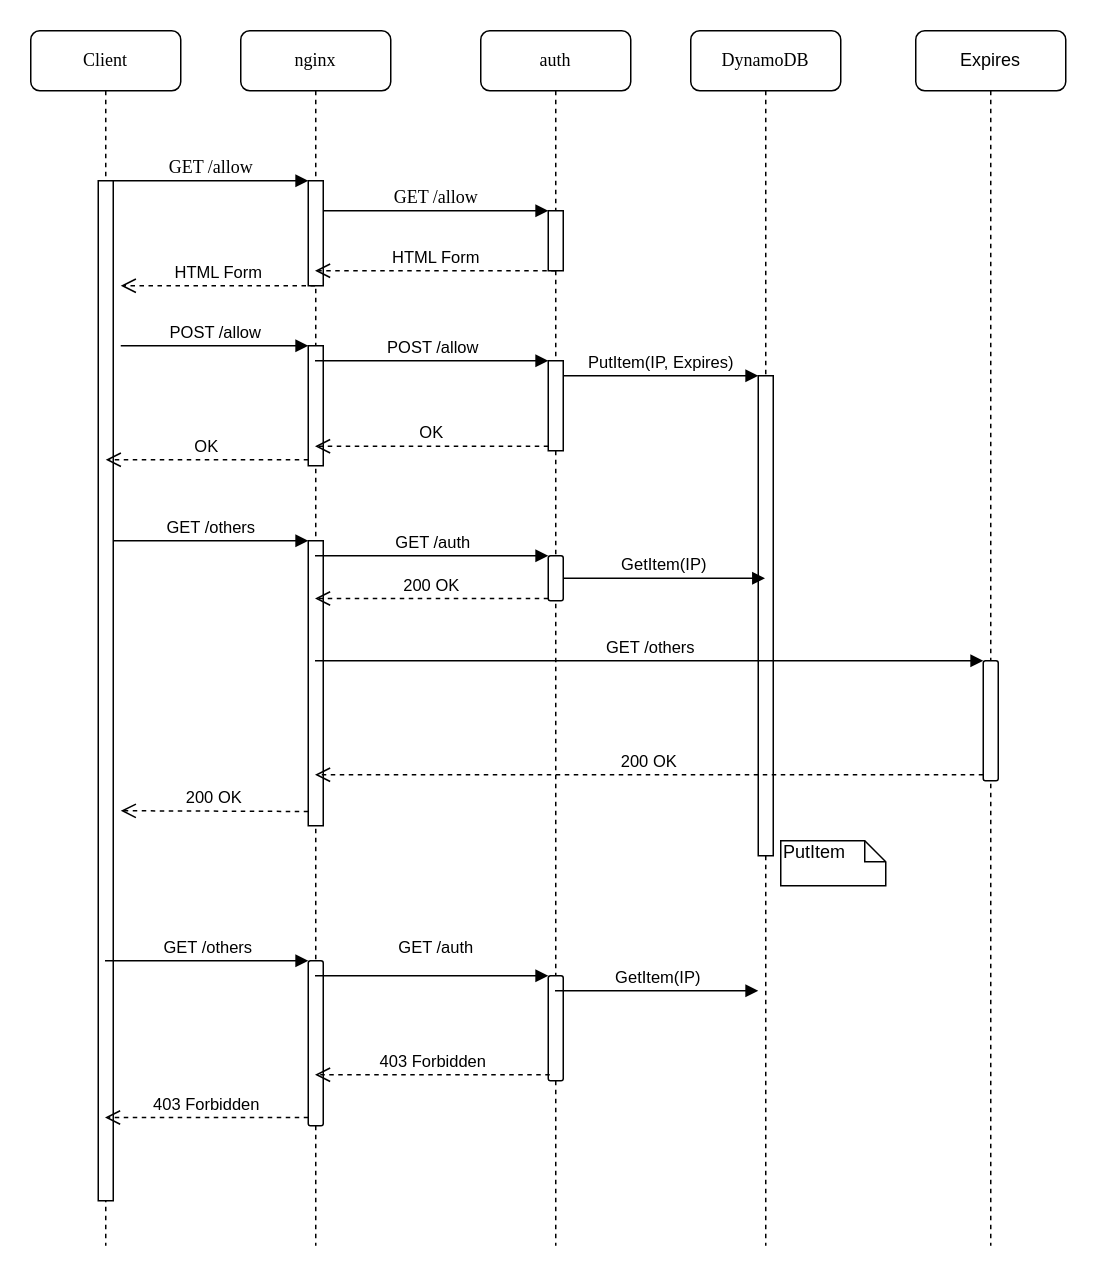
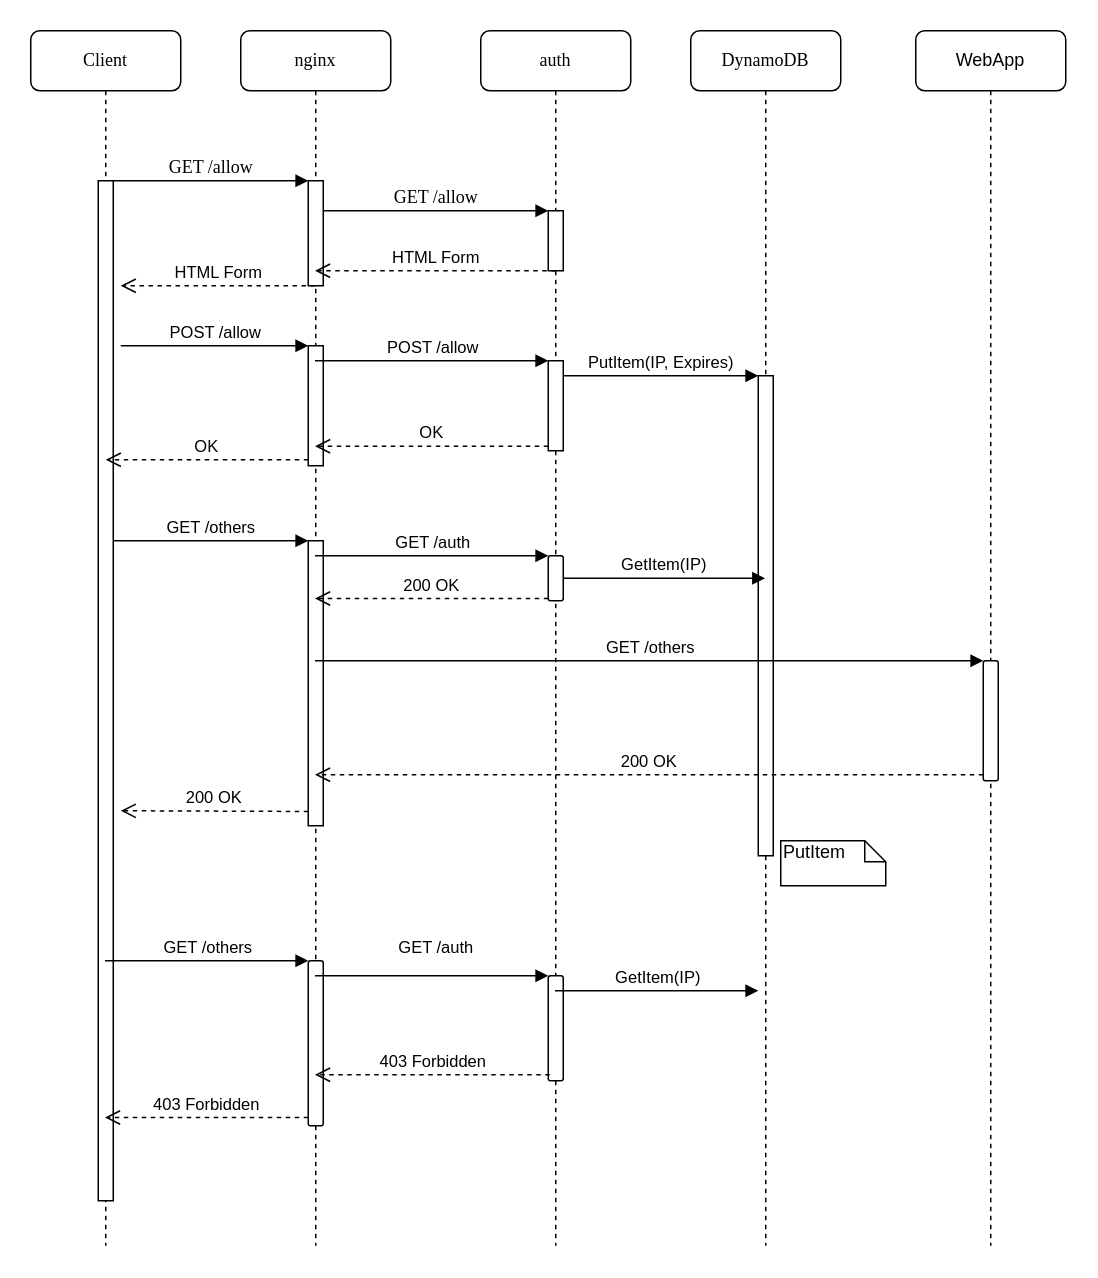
node "Expires": label "Expires" -> "WebApp"
